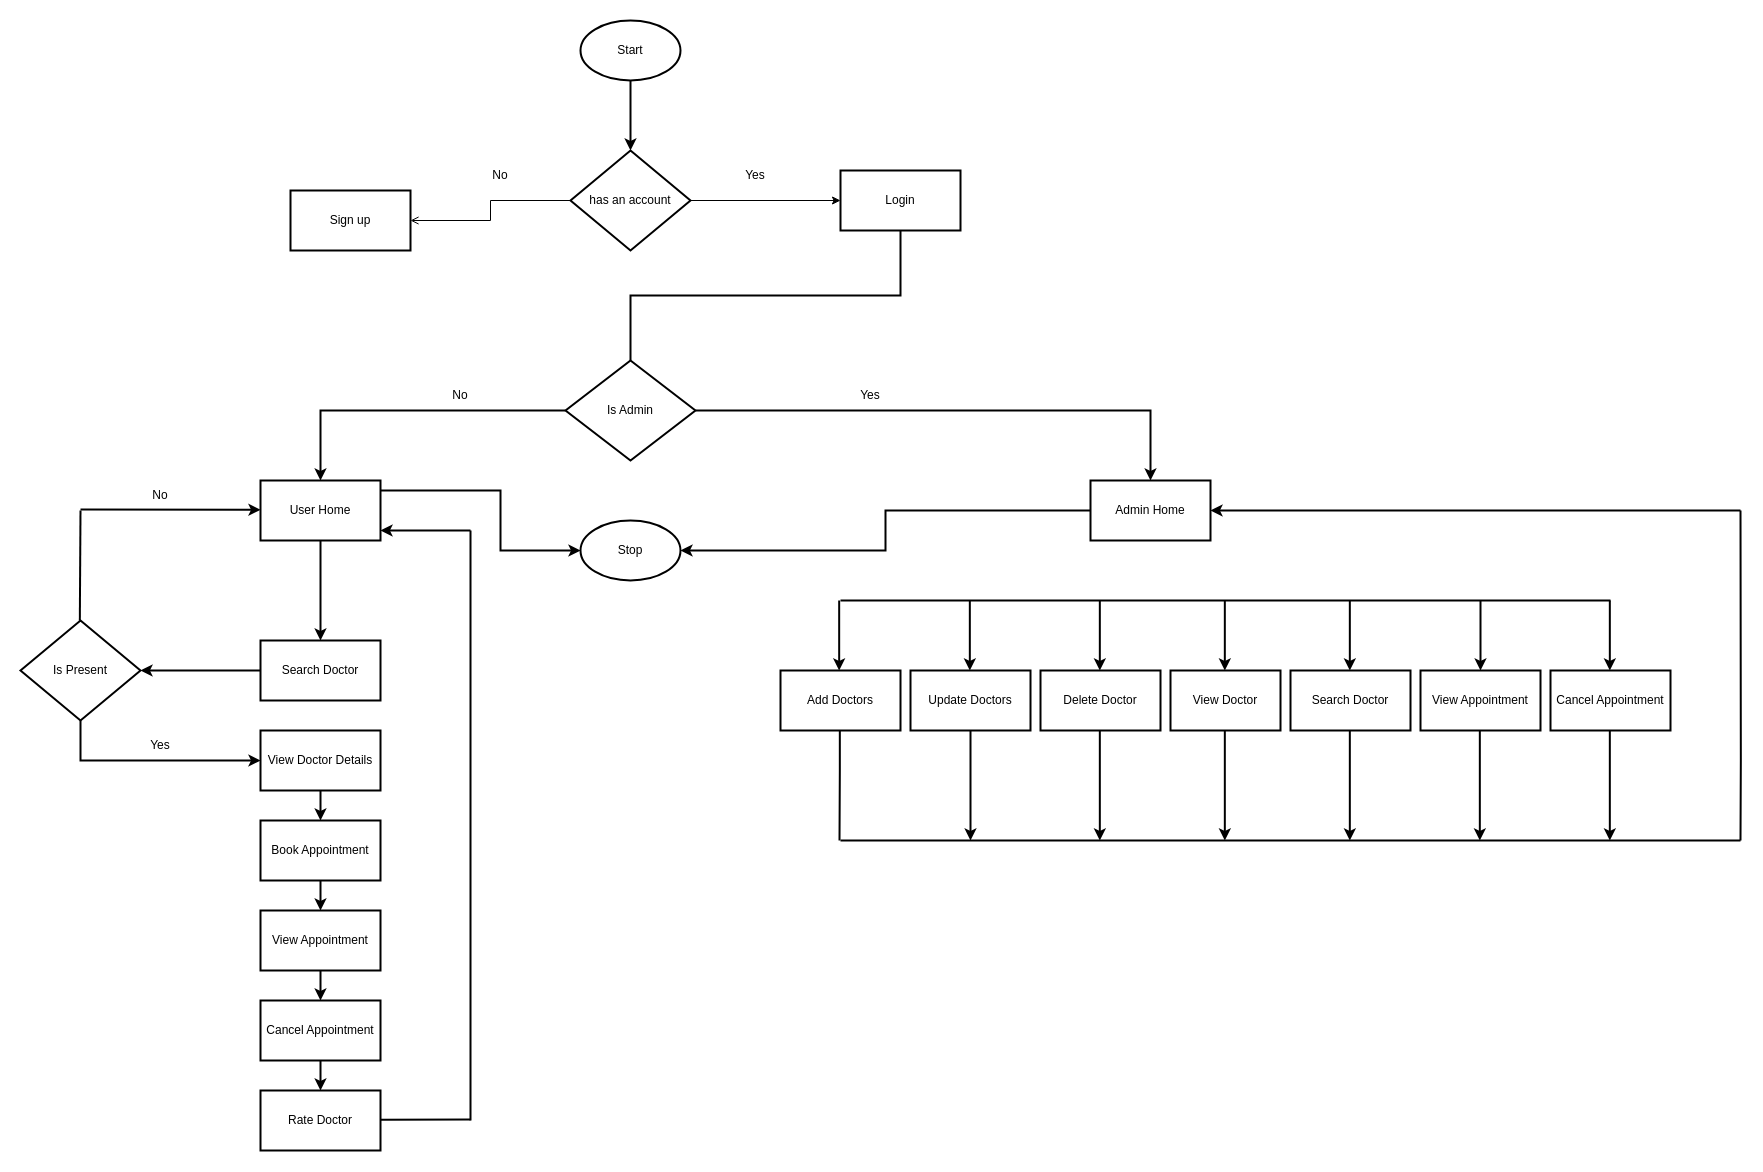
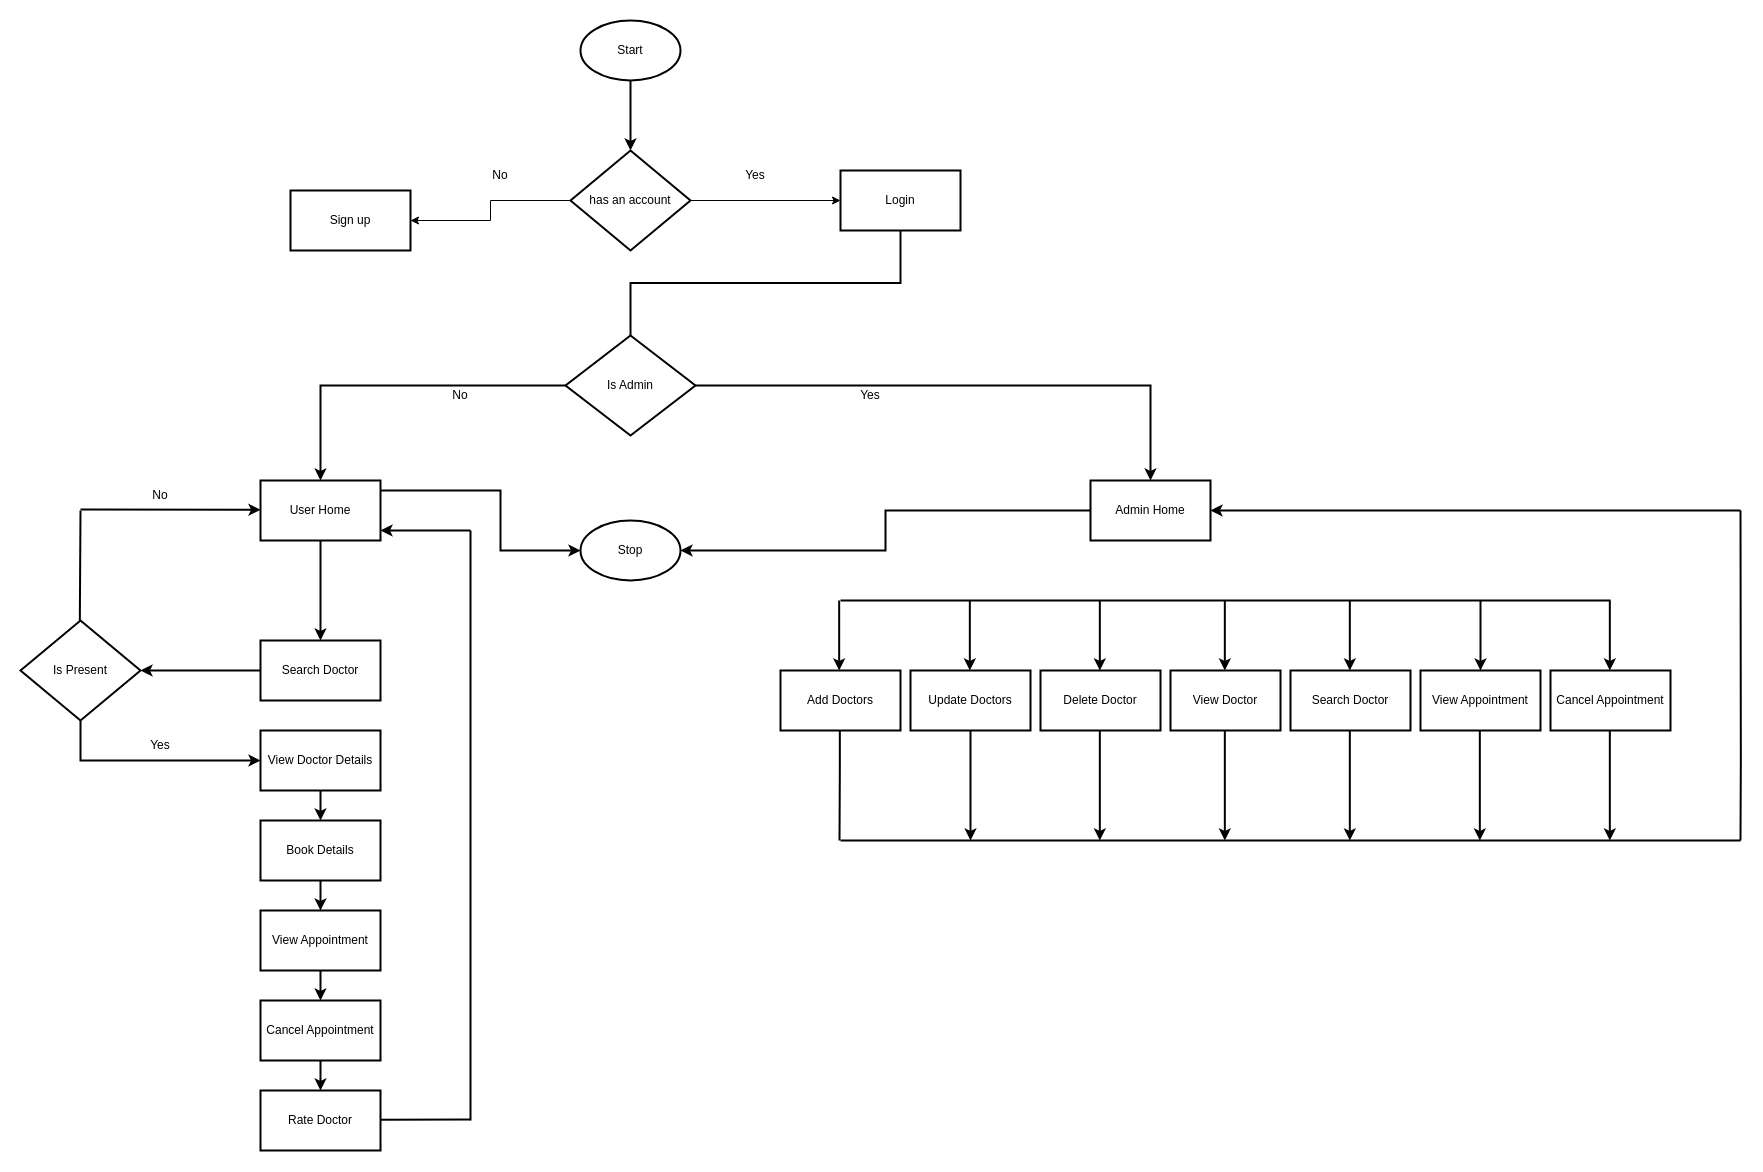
edge "has an account" -> "Sign up": arrowhead open -> classic
node "Is Admin": moved (631, 411) -> (631, 386)
node "Book Appointment": label "Book Appointment" -> "Book Details"
